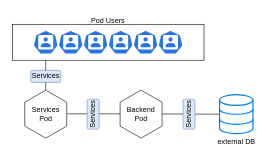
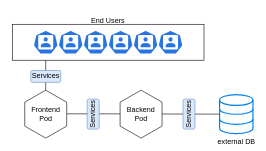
node "Pod Users": label "Pod Users" -> "End Users"
node "Services Pod": label "Services Pod" -> "Frontend Pod"
